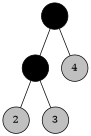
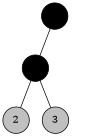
node "4": removed
